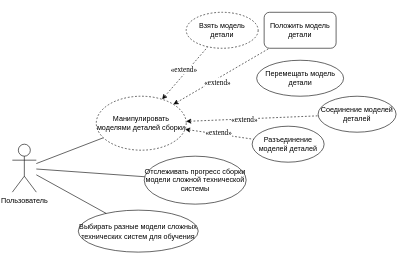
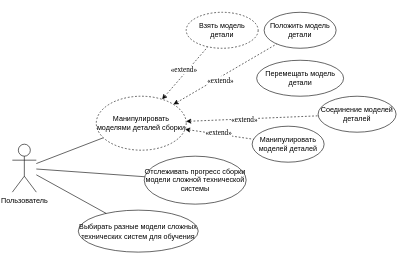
node "Положить модель детали": shape rounded rectangle -> ellipse
node "Разъединение моделей деталей": label "Разъединение моделей деталей" -> "Манипулировать моделей деталей"
